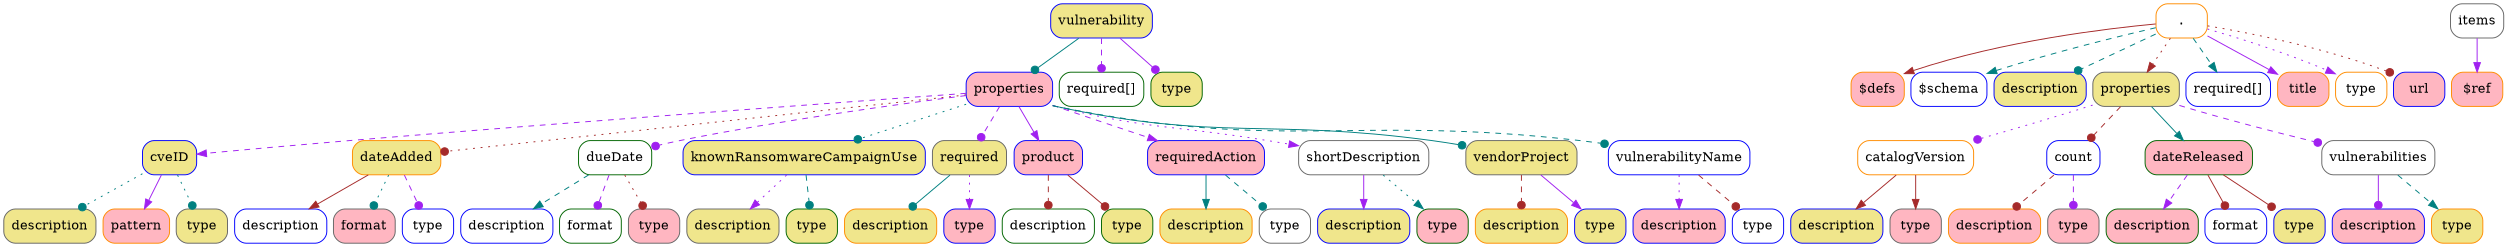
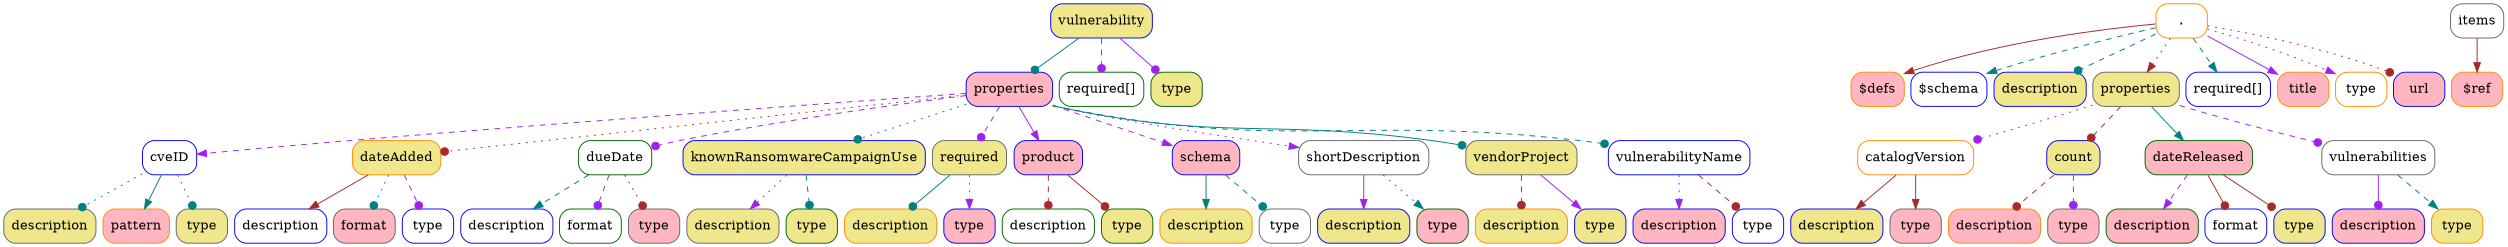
edge "items" -> "$ref": color purple -> brown
node "cveID": fillcolor khaki -> white
node "requiredAction": label "requiredAction" -> "schema"
node "count": fillcolor white -> khaki
edge "cveID" -> "pattern": color purple -> teal
